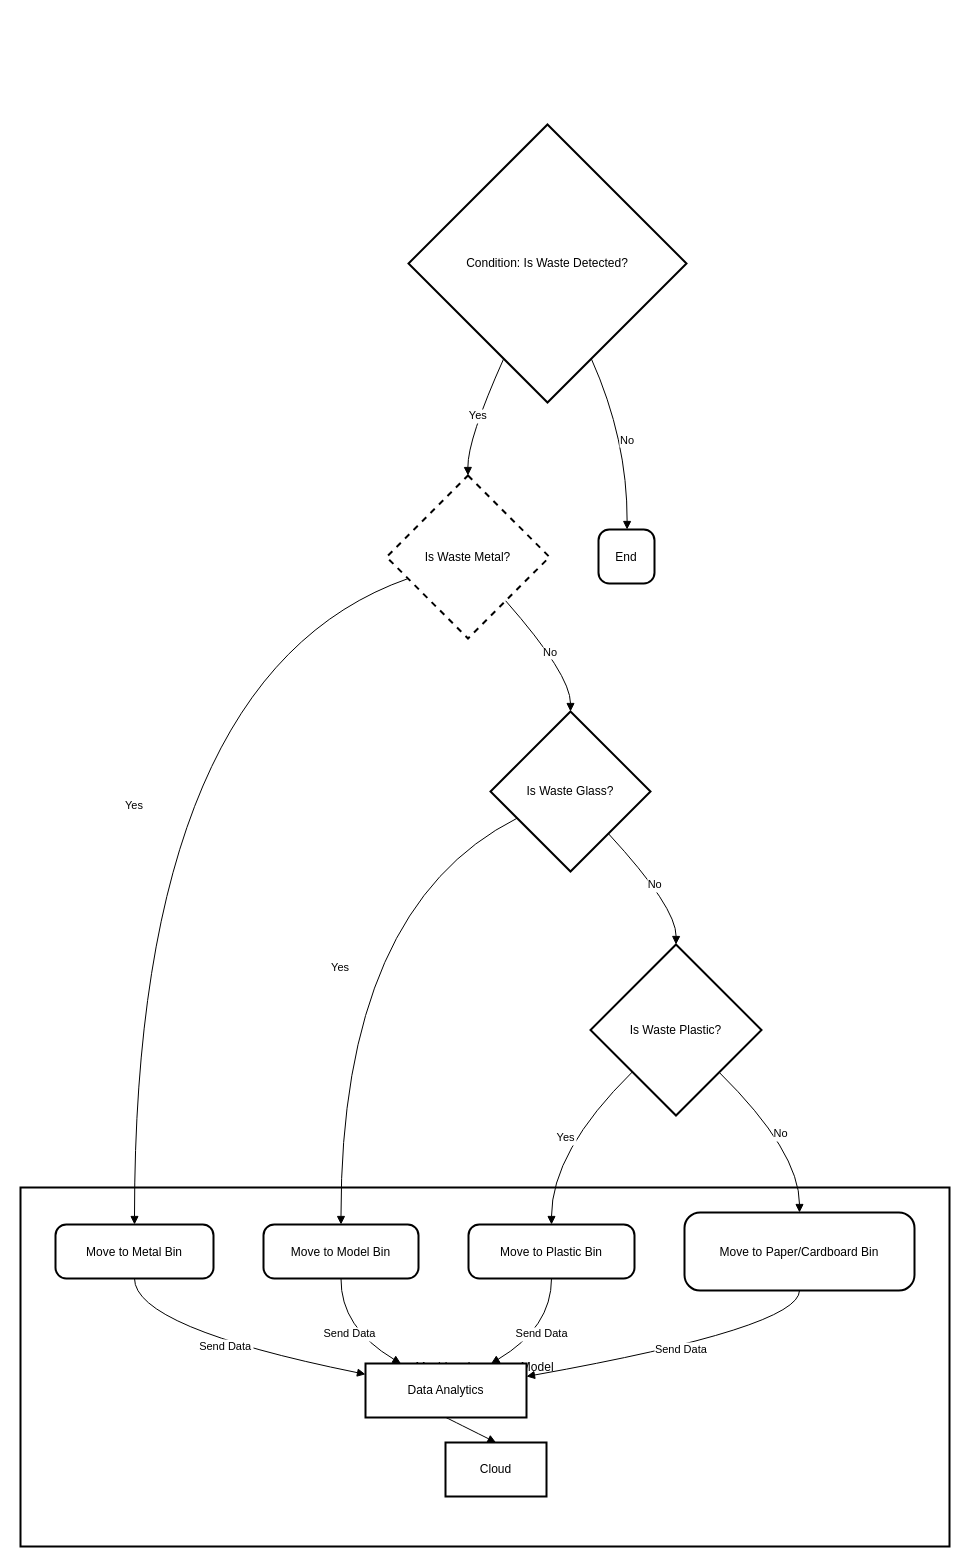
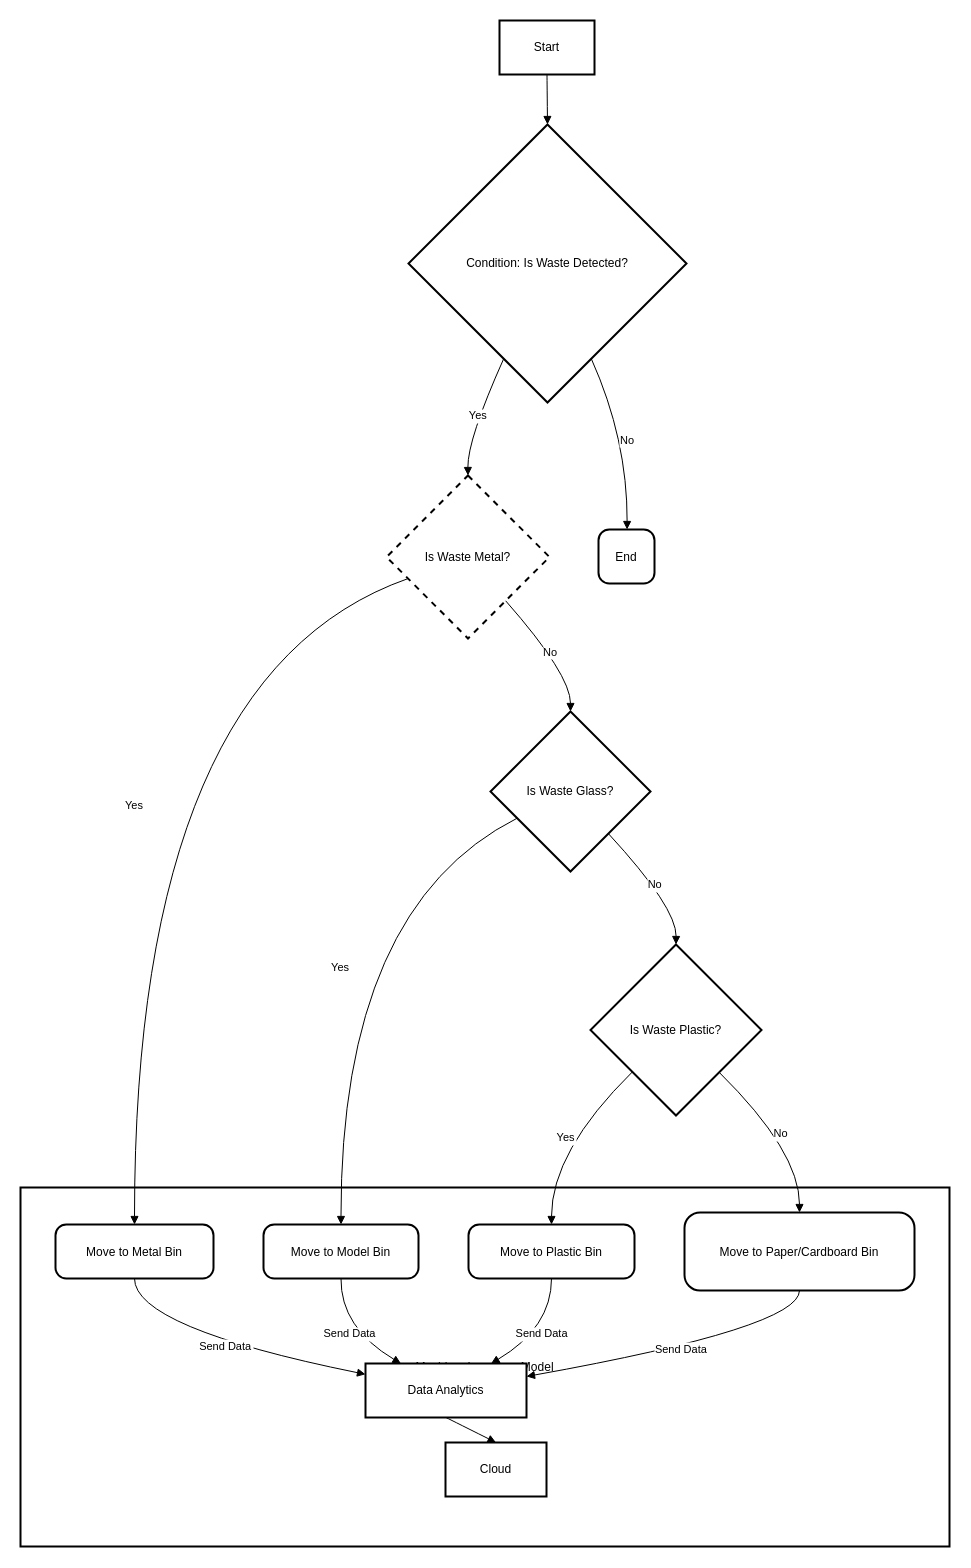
node "Start": added
edge "Start" -> "Condition: Is Waste Detected?": added
